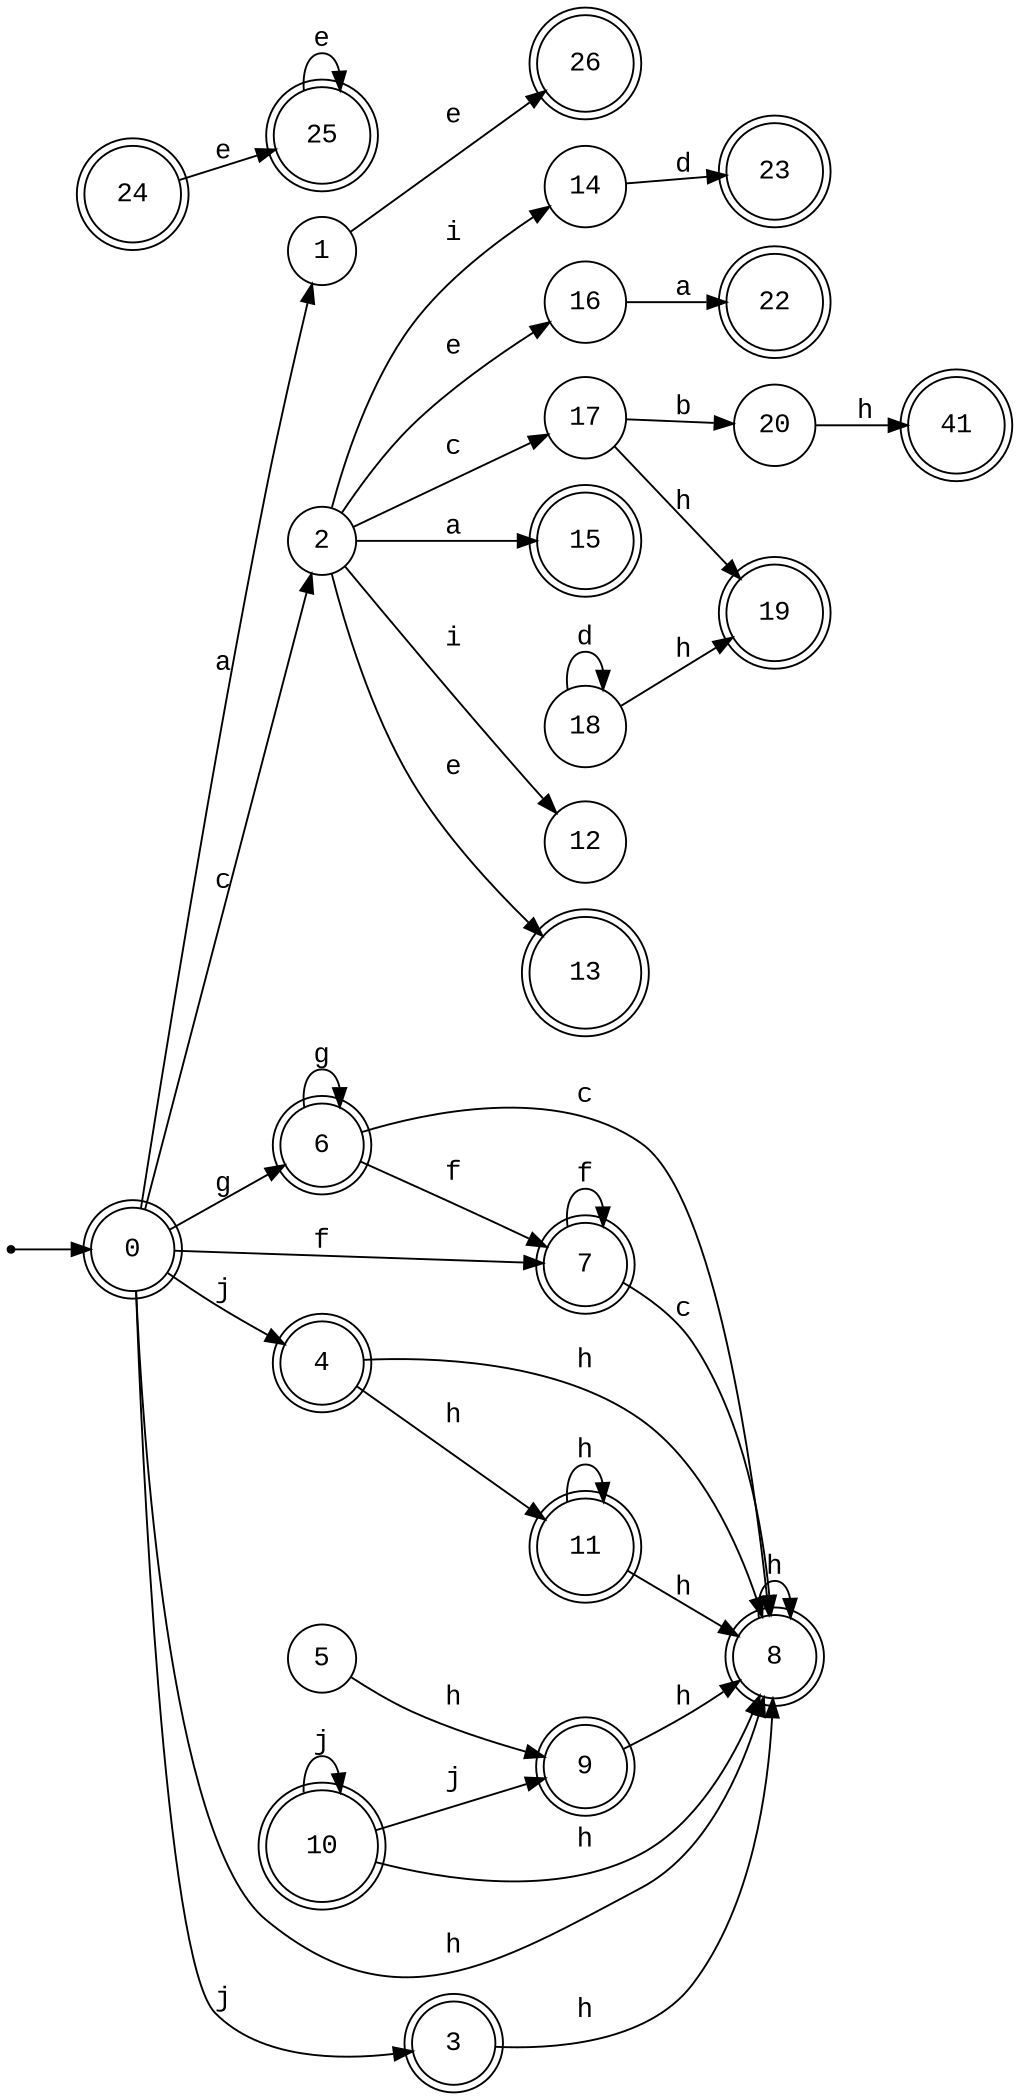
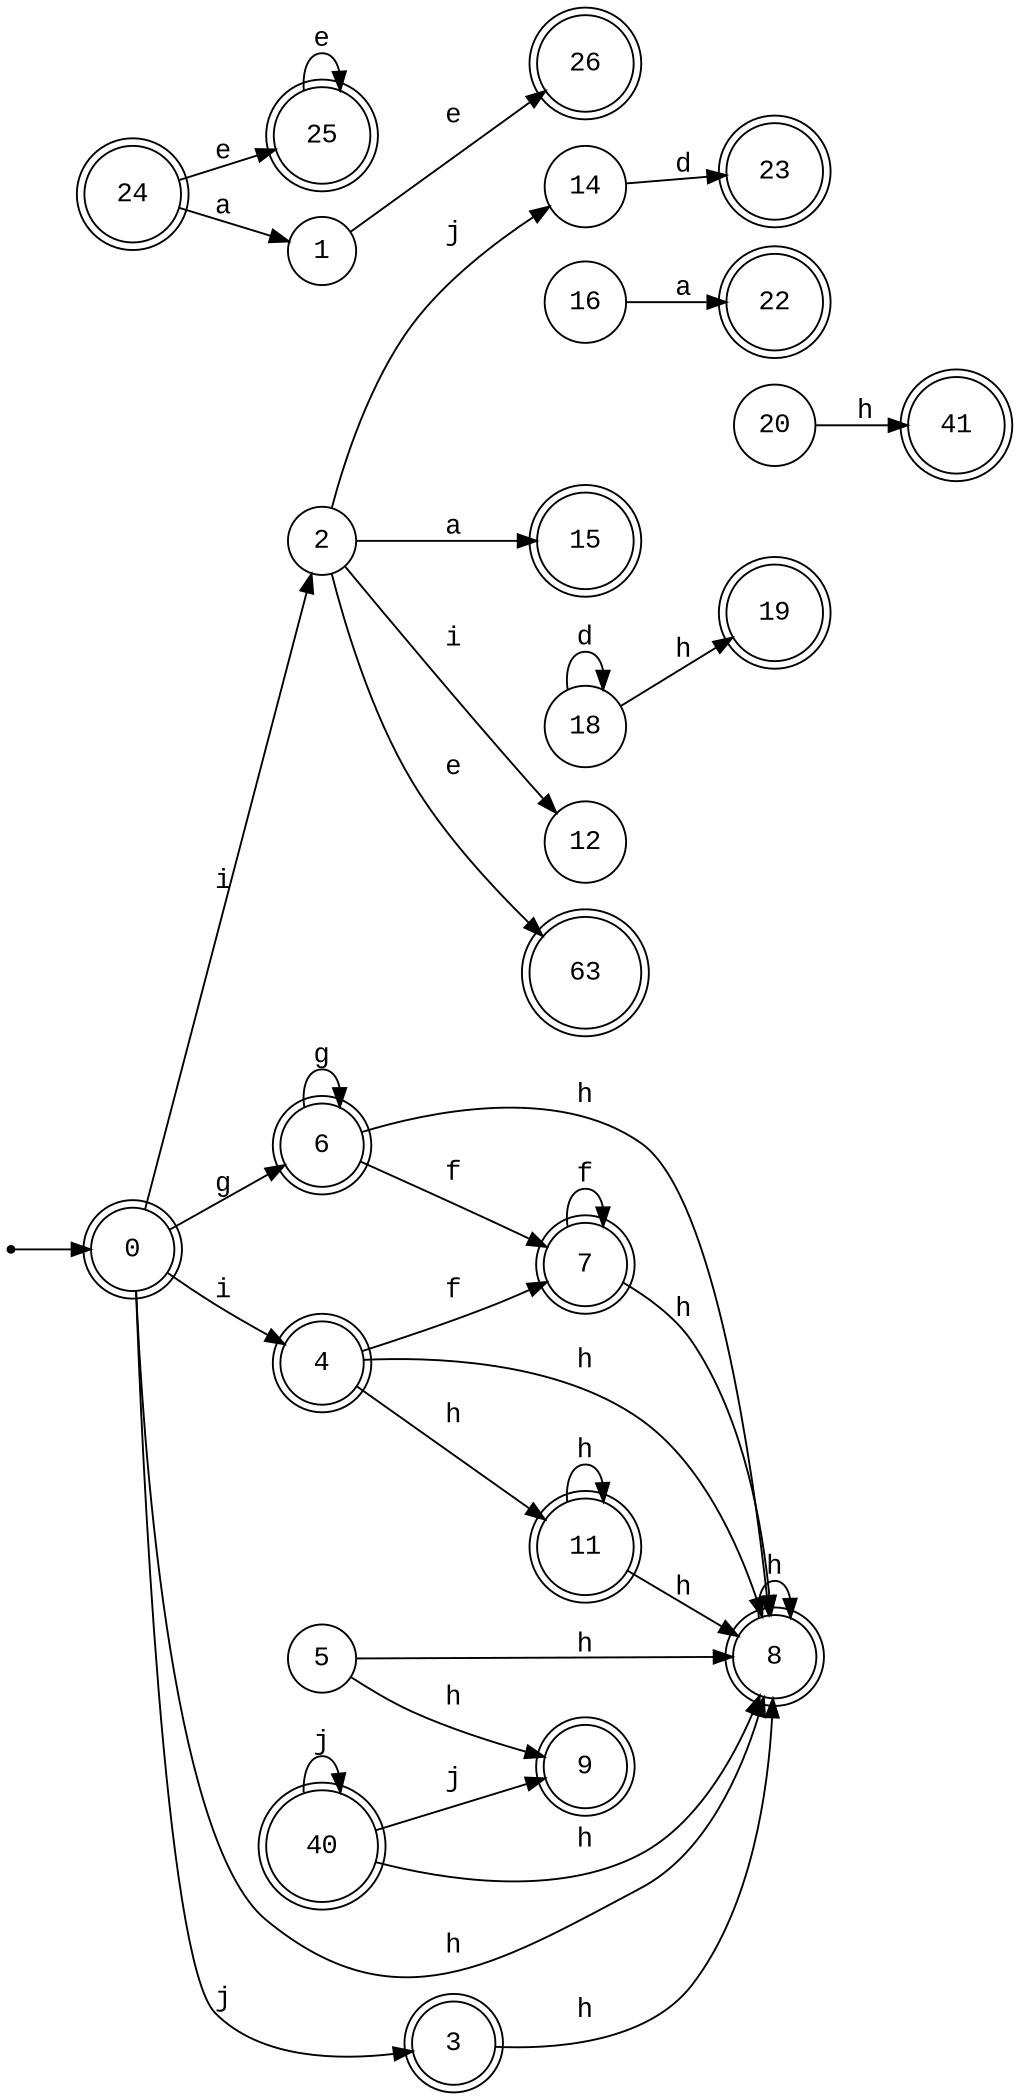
edge "2" -> "14": label "i" -> "j"
edge "2" -> "16": removed, label "e"
node "17": removed
edge "0" -> "1": now "24" -> "1"
edge "0" -> "2": label "c" -> "i"
node "13": label "13" -> "63"
edge "6" -> "8": label "c" -> "h"
edge "0" -> "7": now "4" -> "7"
edge "0" -> "4": label "j" -> "i"
edge "7" -> "8": label "c" -> "h"
edge "9" -> "8": now "5" -> "8"
node "10": label "10" -> "40"
